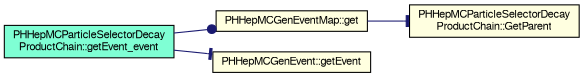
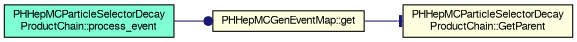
node "PHHepMCParticleSelectorDecay ProductChain::getEvent_event": label "PHHepMCParticleSelectorDecay ProductChain::getEvent_event" -> "PHHepMCParticleSelectorDecay ProductChain::process_event"
node "PHHepMCGenEvent::getEvent": removed
